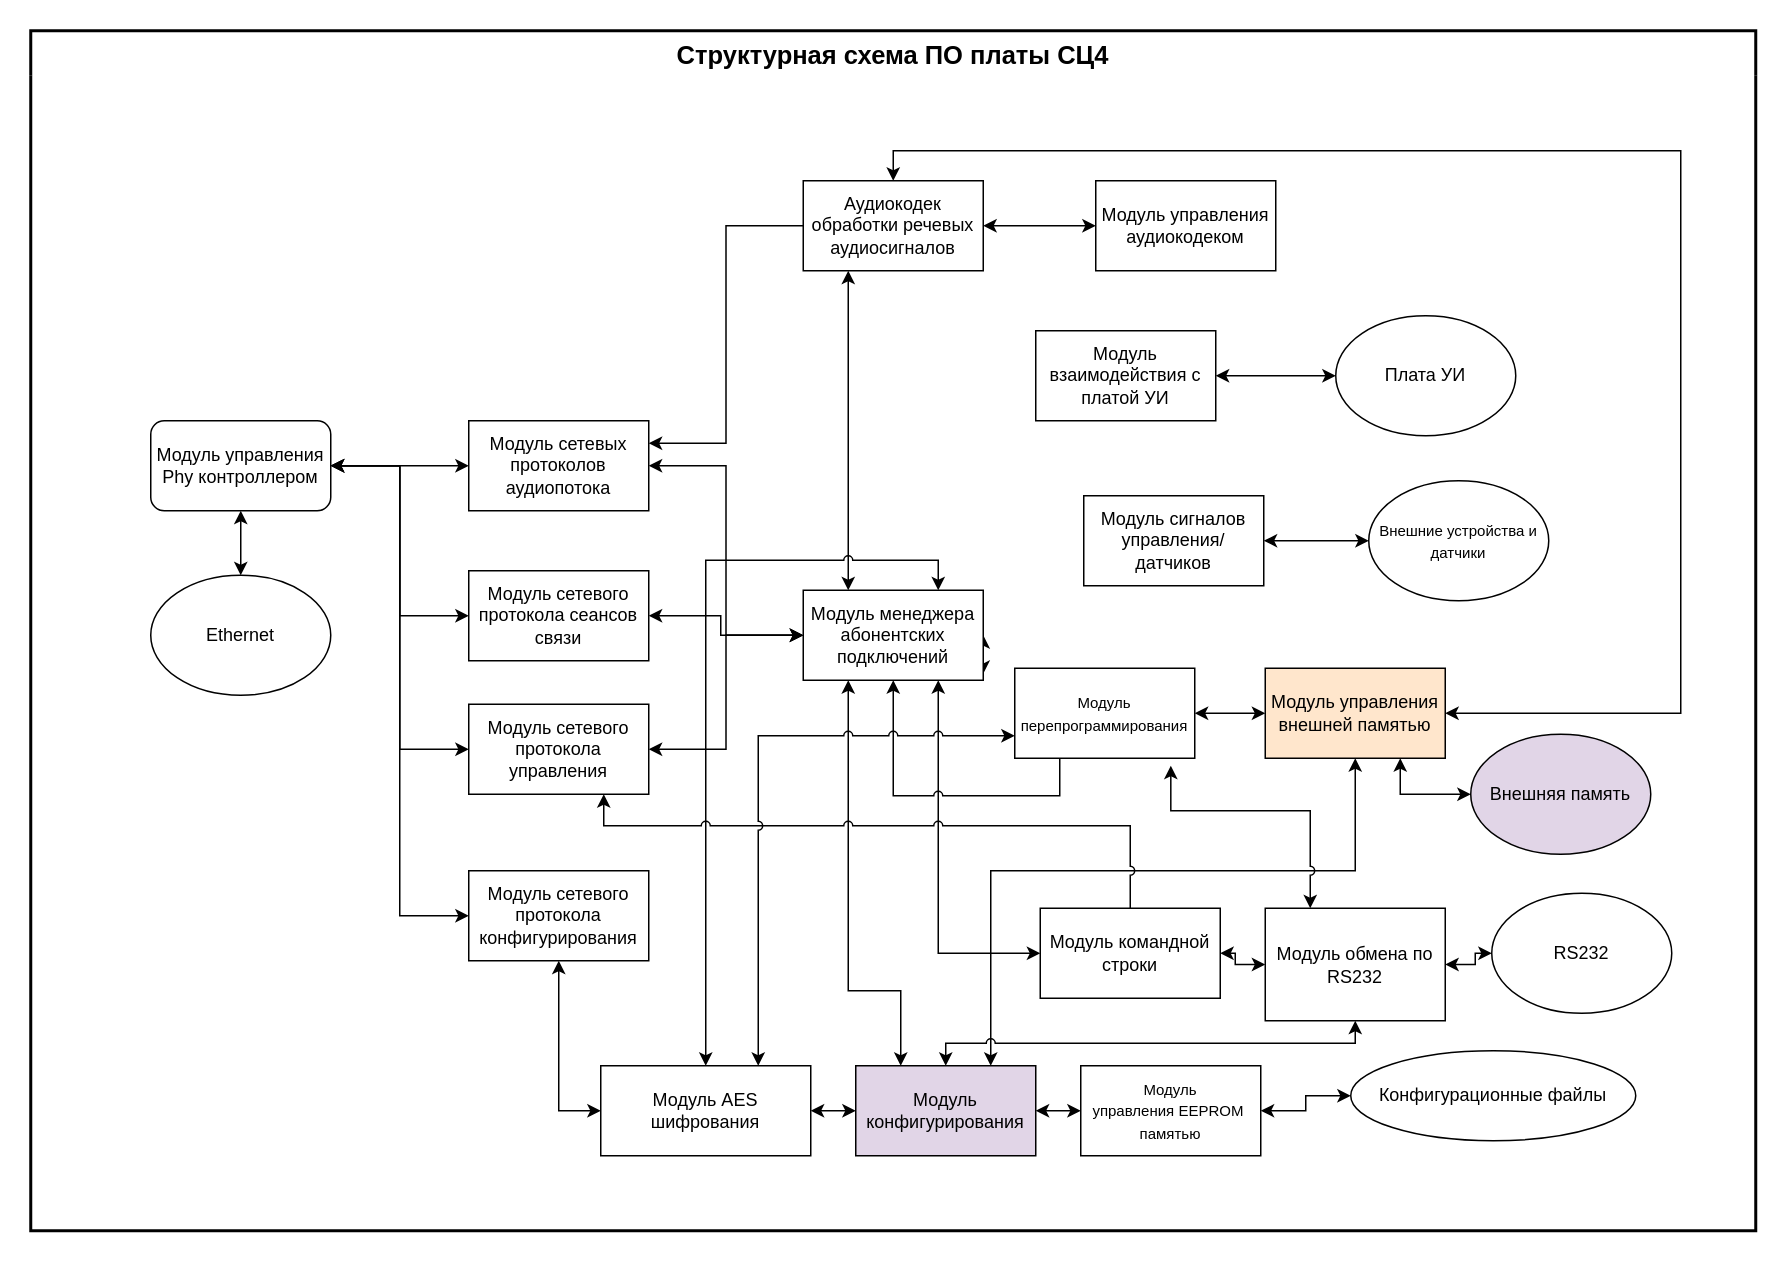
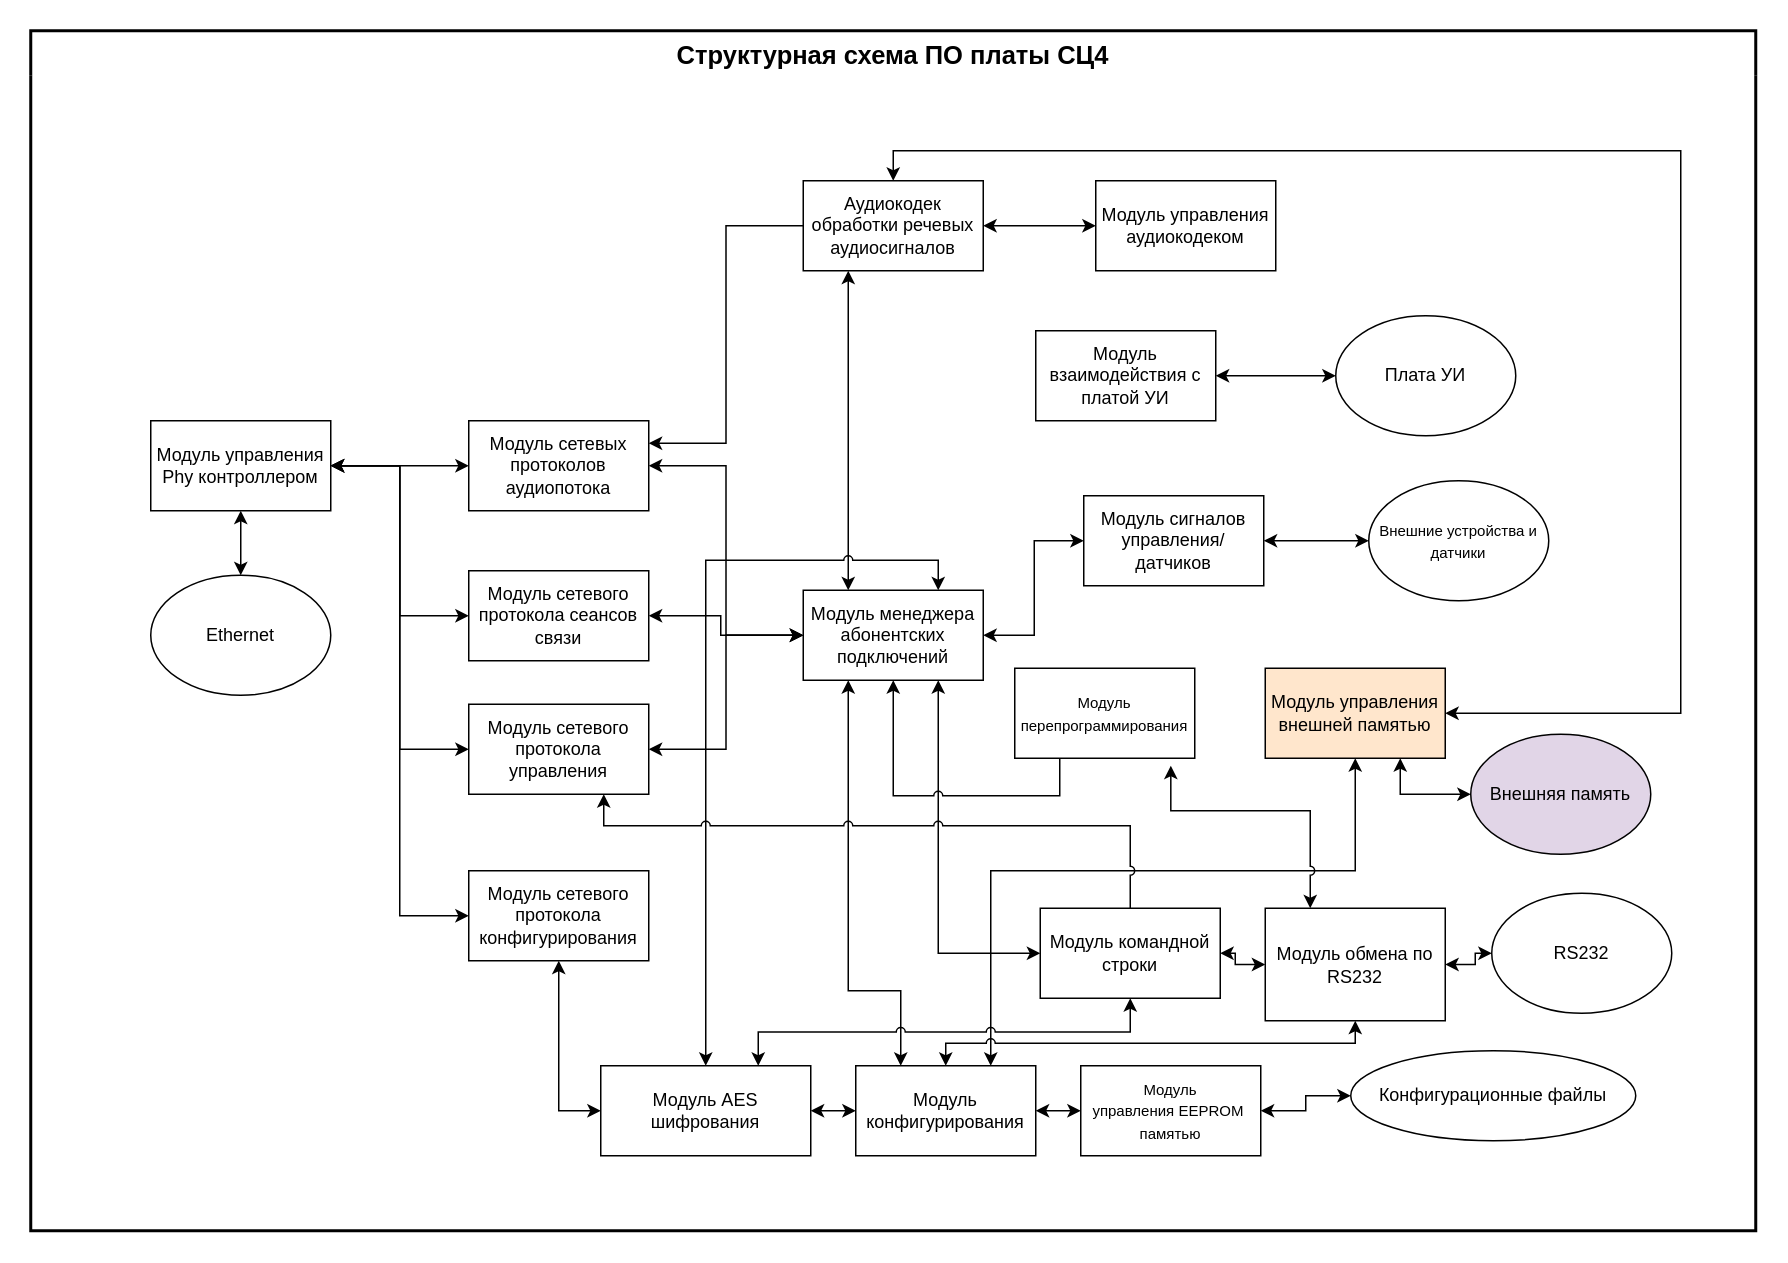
node "Модуль управления Phy контроллером": shape rounded rectangle -> rectangle
edge "Структурная схема ПО платы СЦ4" -- "Модуль менеджера абонентских подключений": now "Модуль сигналов управления/датчиков" -- "Модуль менеджера абонентских подключений"
edge "Модуль перепрограммирования" -- "Модуль управления внешней памятью": removed
edge "Модуль перепрограммирования" -- "Модуль AES шифрования": now "Модуль командной строки" -- "Модуль AES шифрования"
node "Модуль конфигурирования": fillcolor #e1d5e7 -> #ffffff
